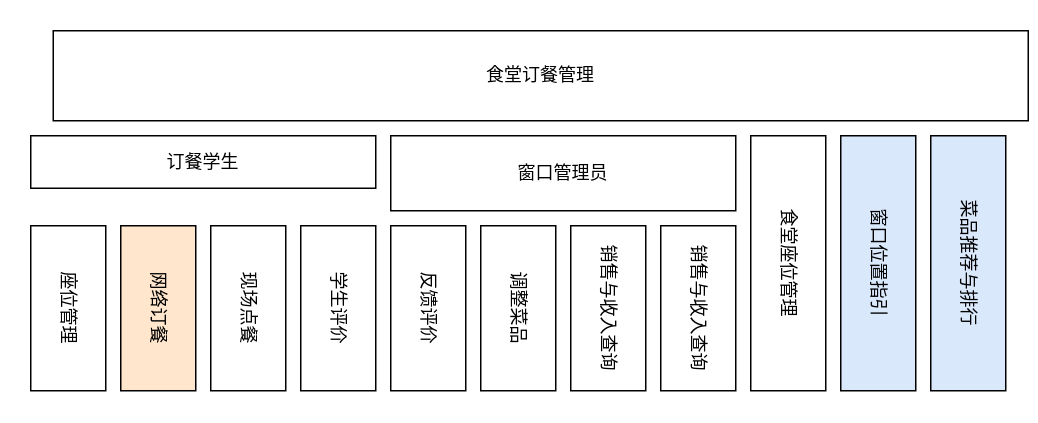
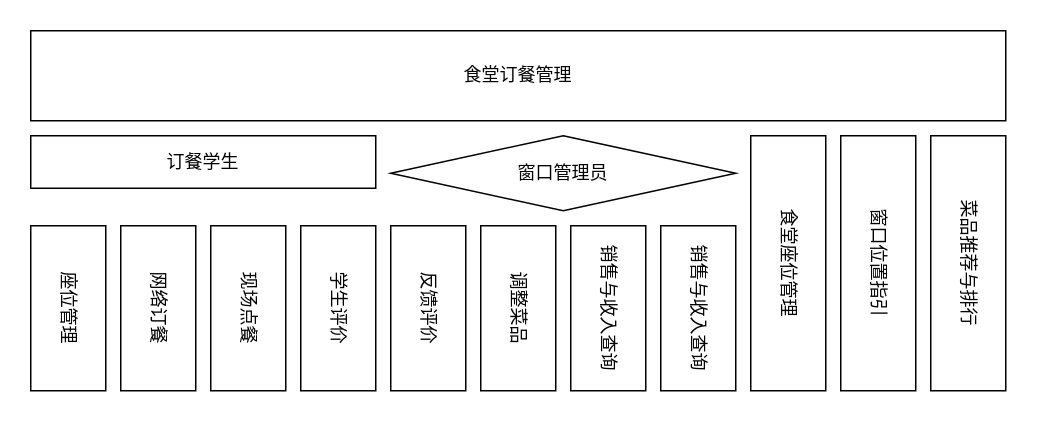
node "食堂订餐管理": moved (541, 76) -> (518, 76)
node "窗口管理员": shape rectangle -> diamond
node "窗口位置指引": fillcolor #dae8fc -> #ffffff
node "菜品推荐与排行": fillcolor #dae8fc -> #ffffff
node "网络订餐": fillcolor #ffe6cc -> #ffffff
